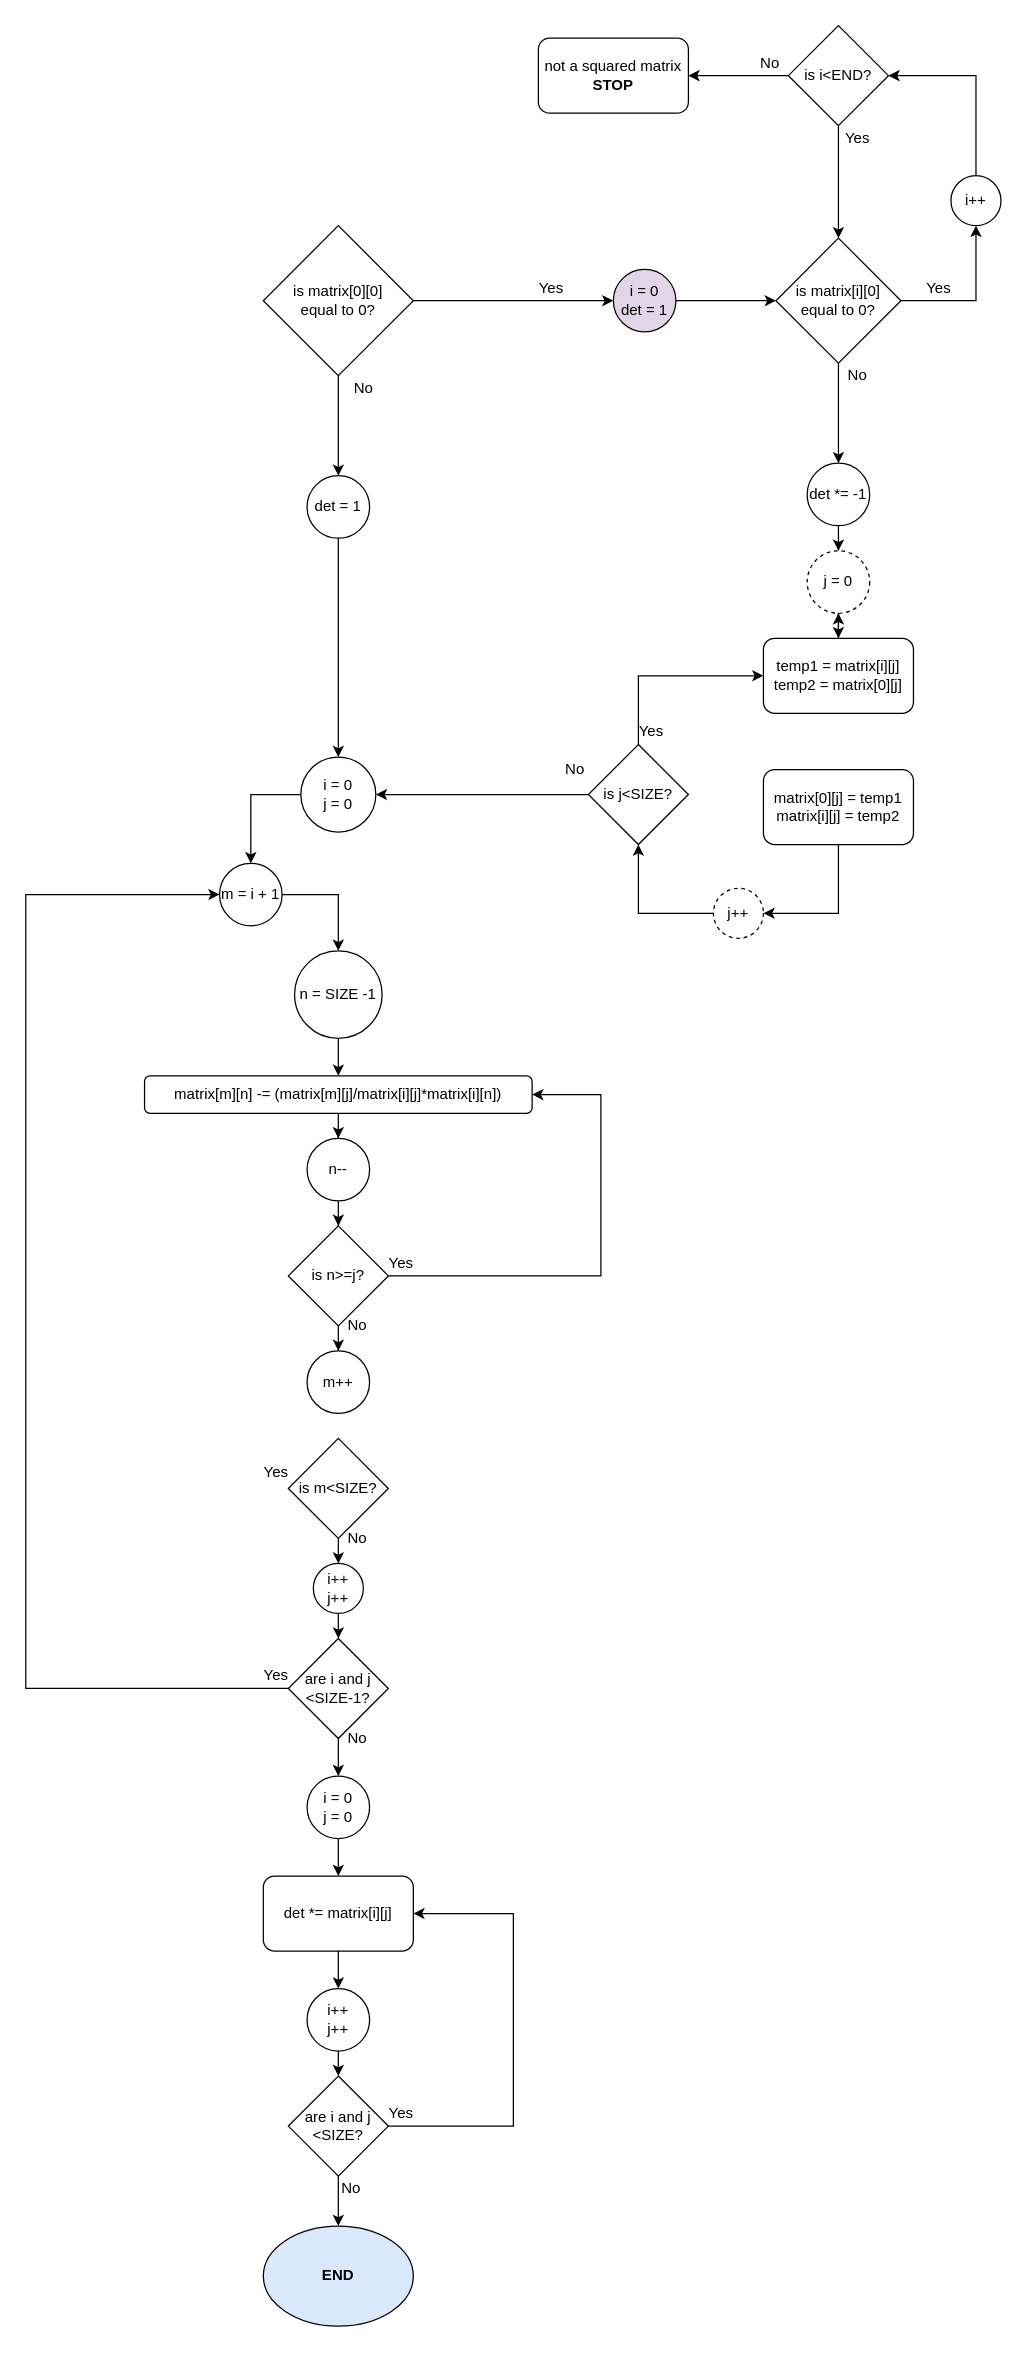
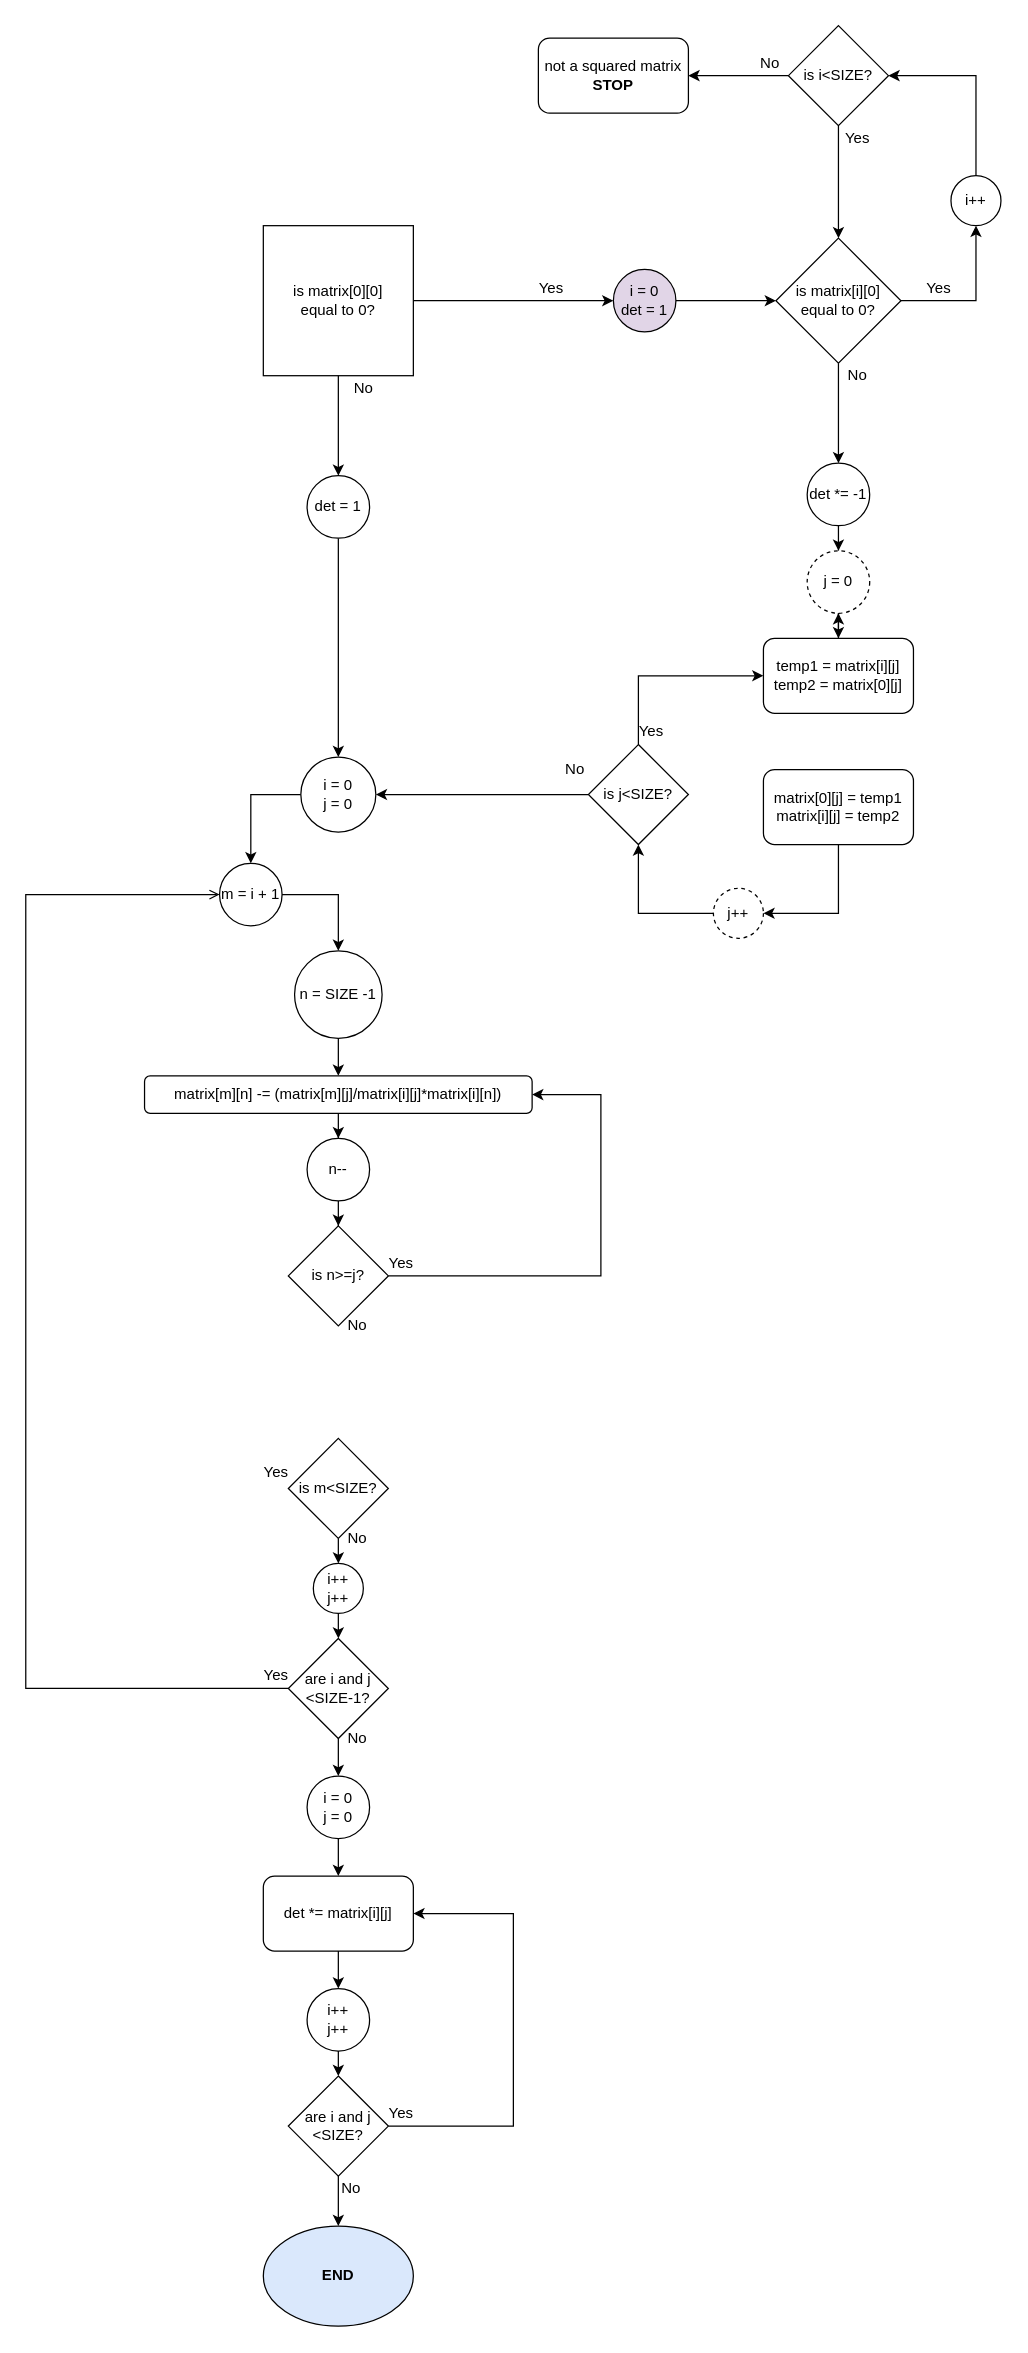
node "is i<END?": label "is i<END?" -> "is i<SIZE?"
node "is matrix[0][0] equal to 0?": shape diamond -> rectangle
edge "are i and j <SIZE-1?" -> "m = i + 1": arrowhead classic -> open
edge "is n>=j?" -> "m++": removed
node "m++": removed
